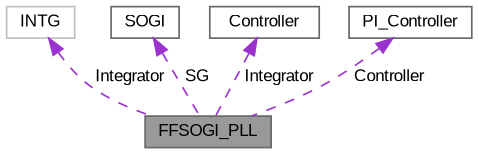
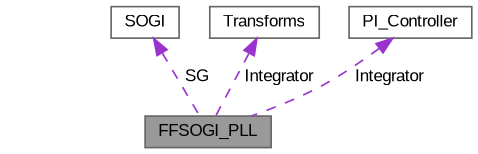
node "INTG": removed
node "Controller": label "Controller" -> "Transforms"
edge "FFSOGI_PLL" -> "PI_Controller": label " Controller" -> " Integrator"
